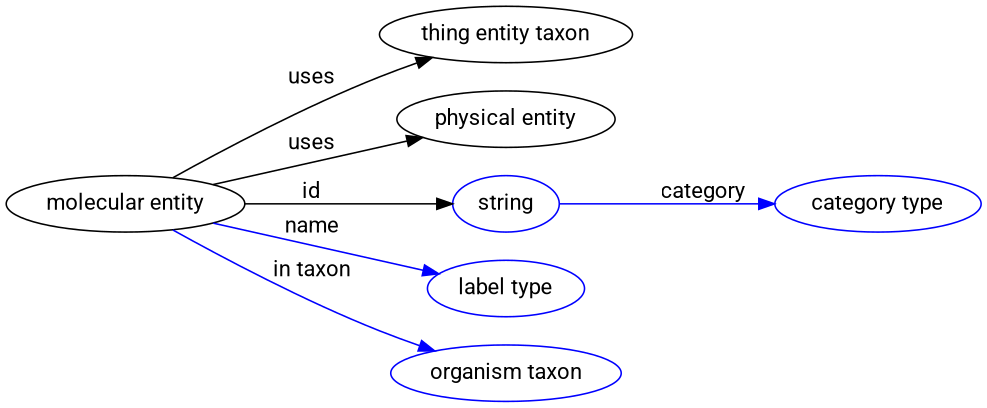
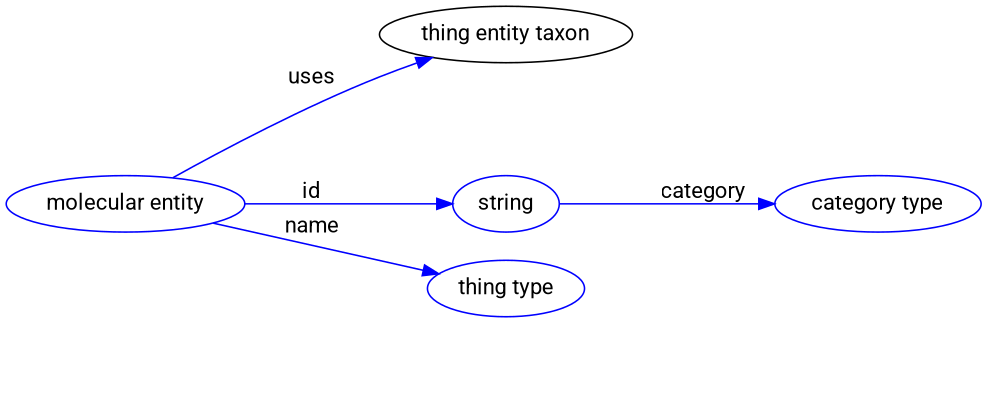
edge "molecular entity" -> "thing entity taxon": color black -> blue
node "physical entity": removed
node "molecular entity": color black -> blue
edge "molecular entity" -> "string": color black -> blue
node "label type": label "label type" -> "thing type"
node "organism taxon": removed
